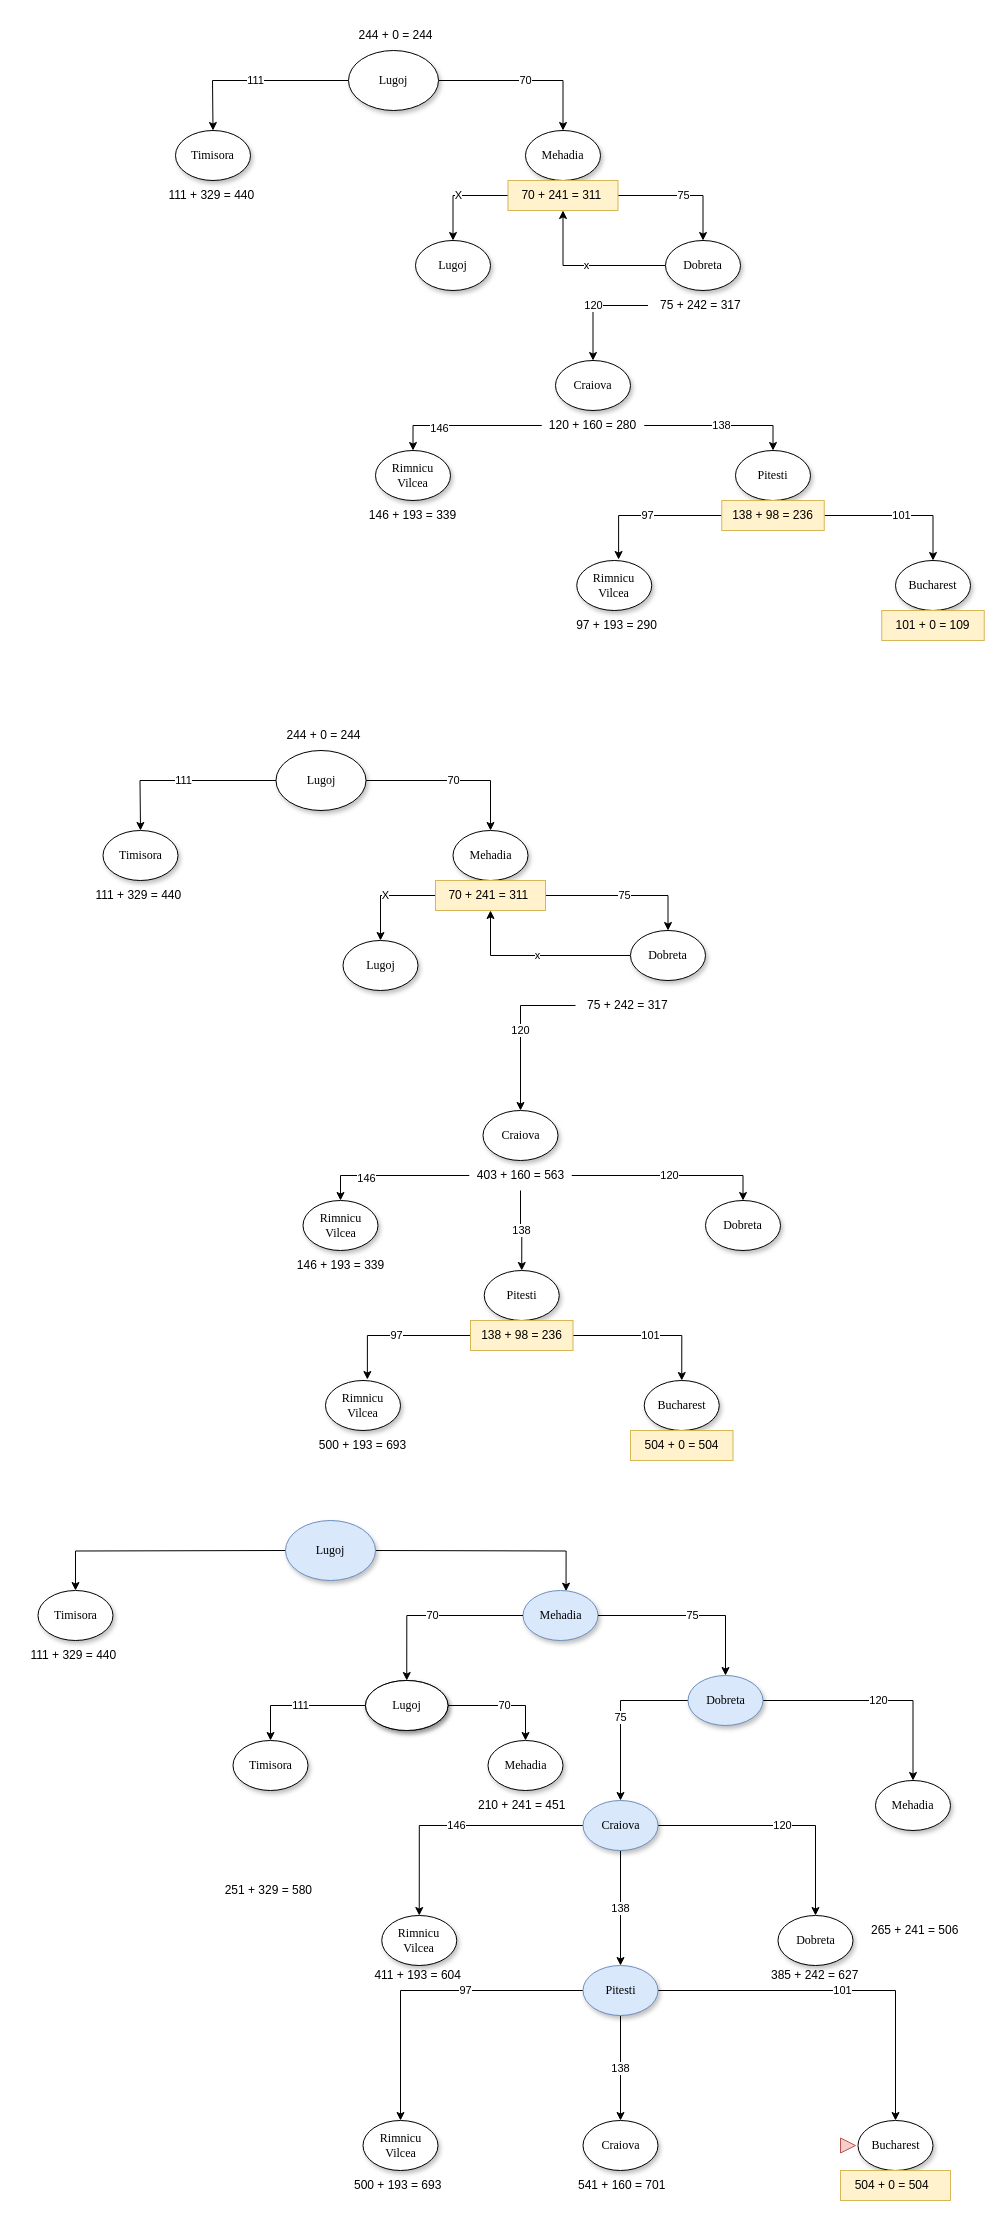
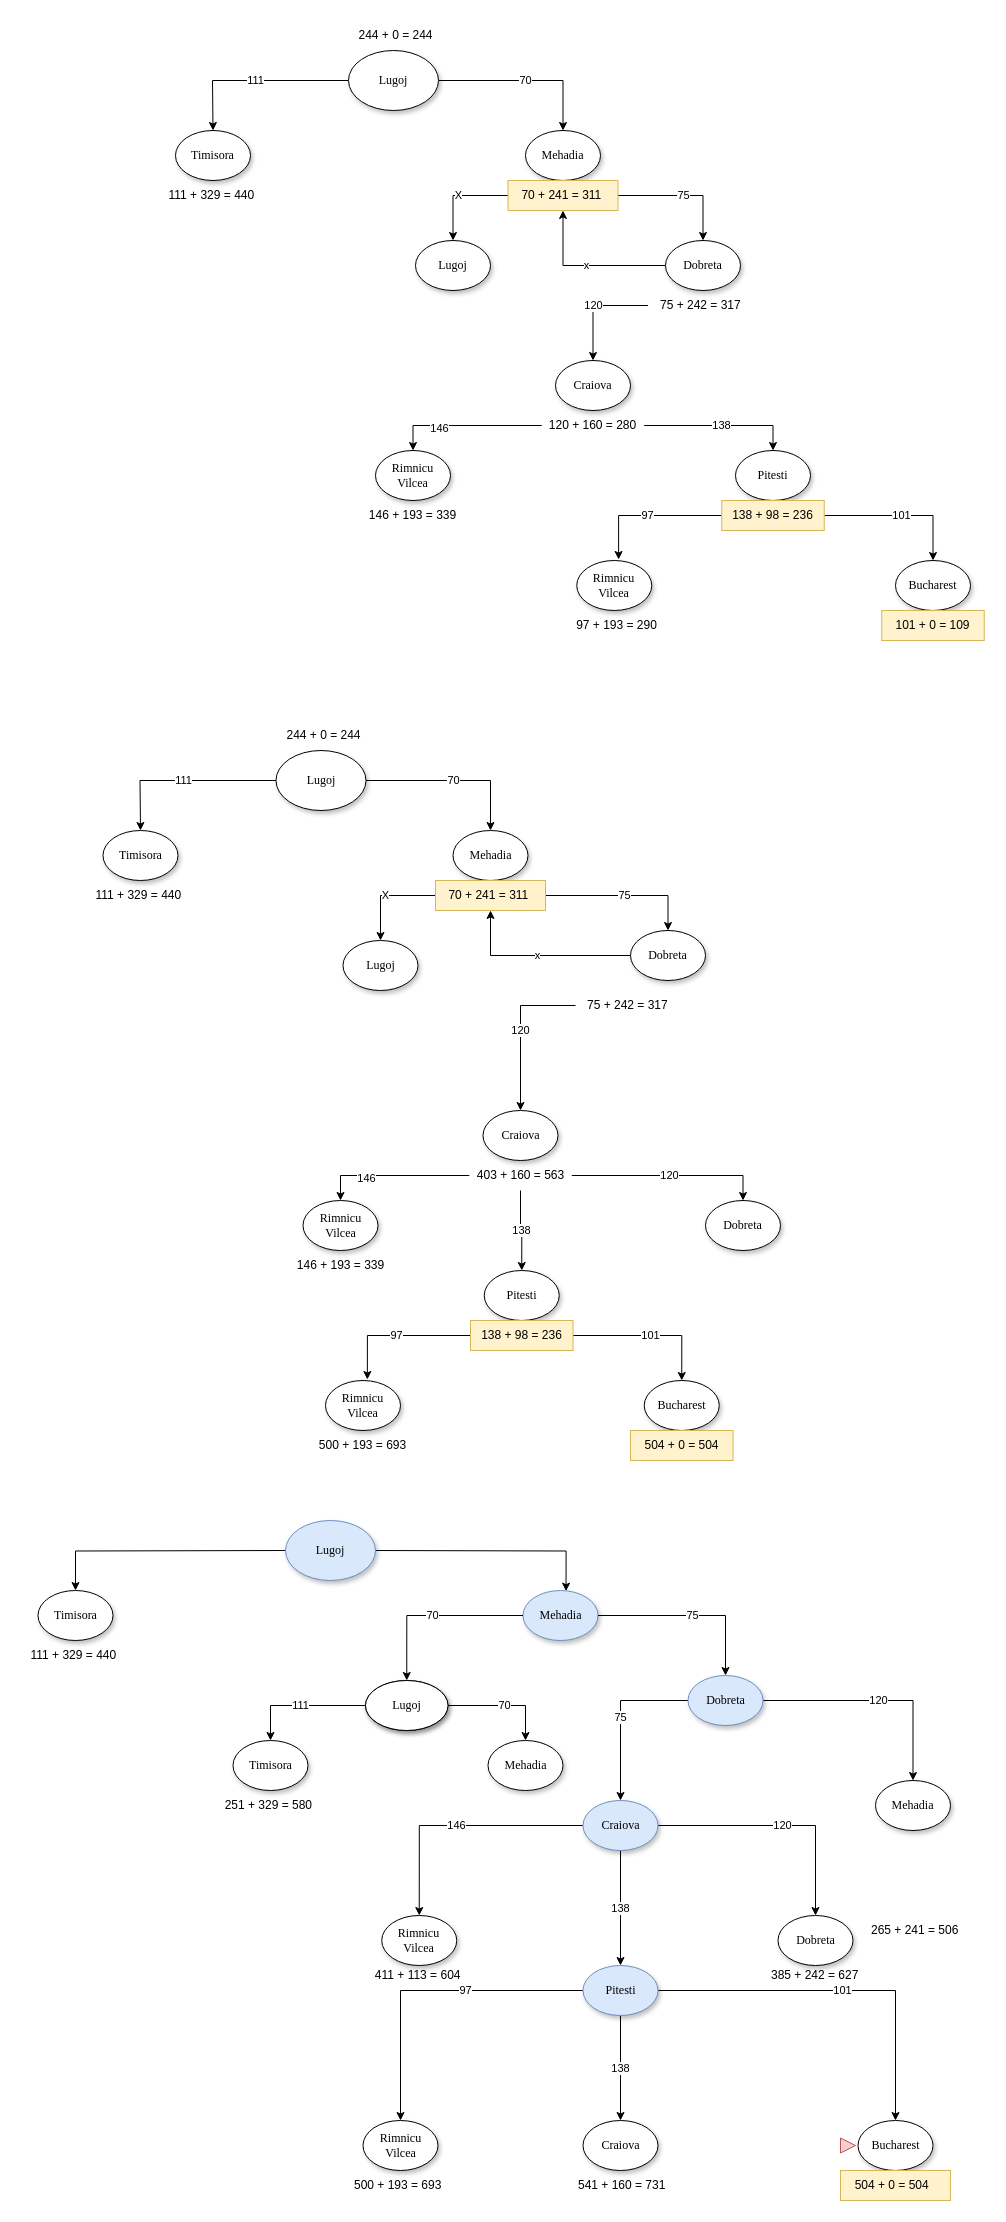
node "210 + 241 = 451": removed
node "251 + 329 = 580": moved (271, 1891) -> (271, 1806)
node "411 + 193 = 604": label "411 + 193 = 604" -> "411 + 113 = 604"
node "541 + 160 = 701": label "541 + 160 = 701" -> "541 + 160 = 731"
